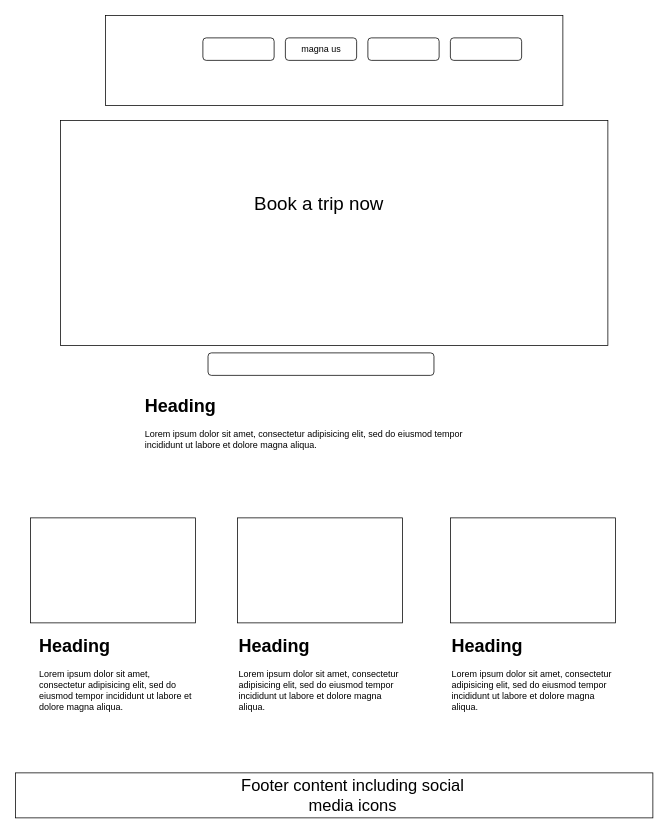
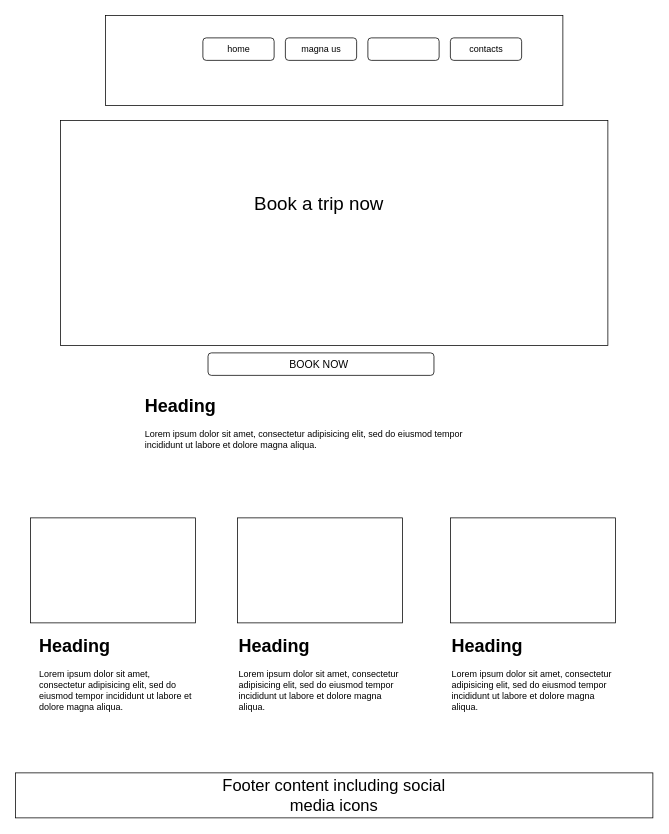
node "home": added
node "contacts": added
node "BOOK NOW": added
node "Footer content including social media icons": moved (353, 795) -> (334, 795)
